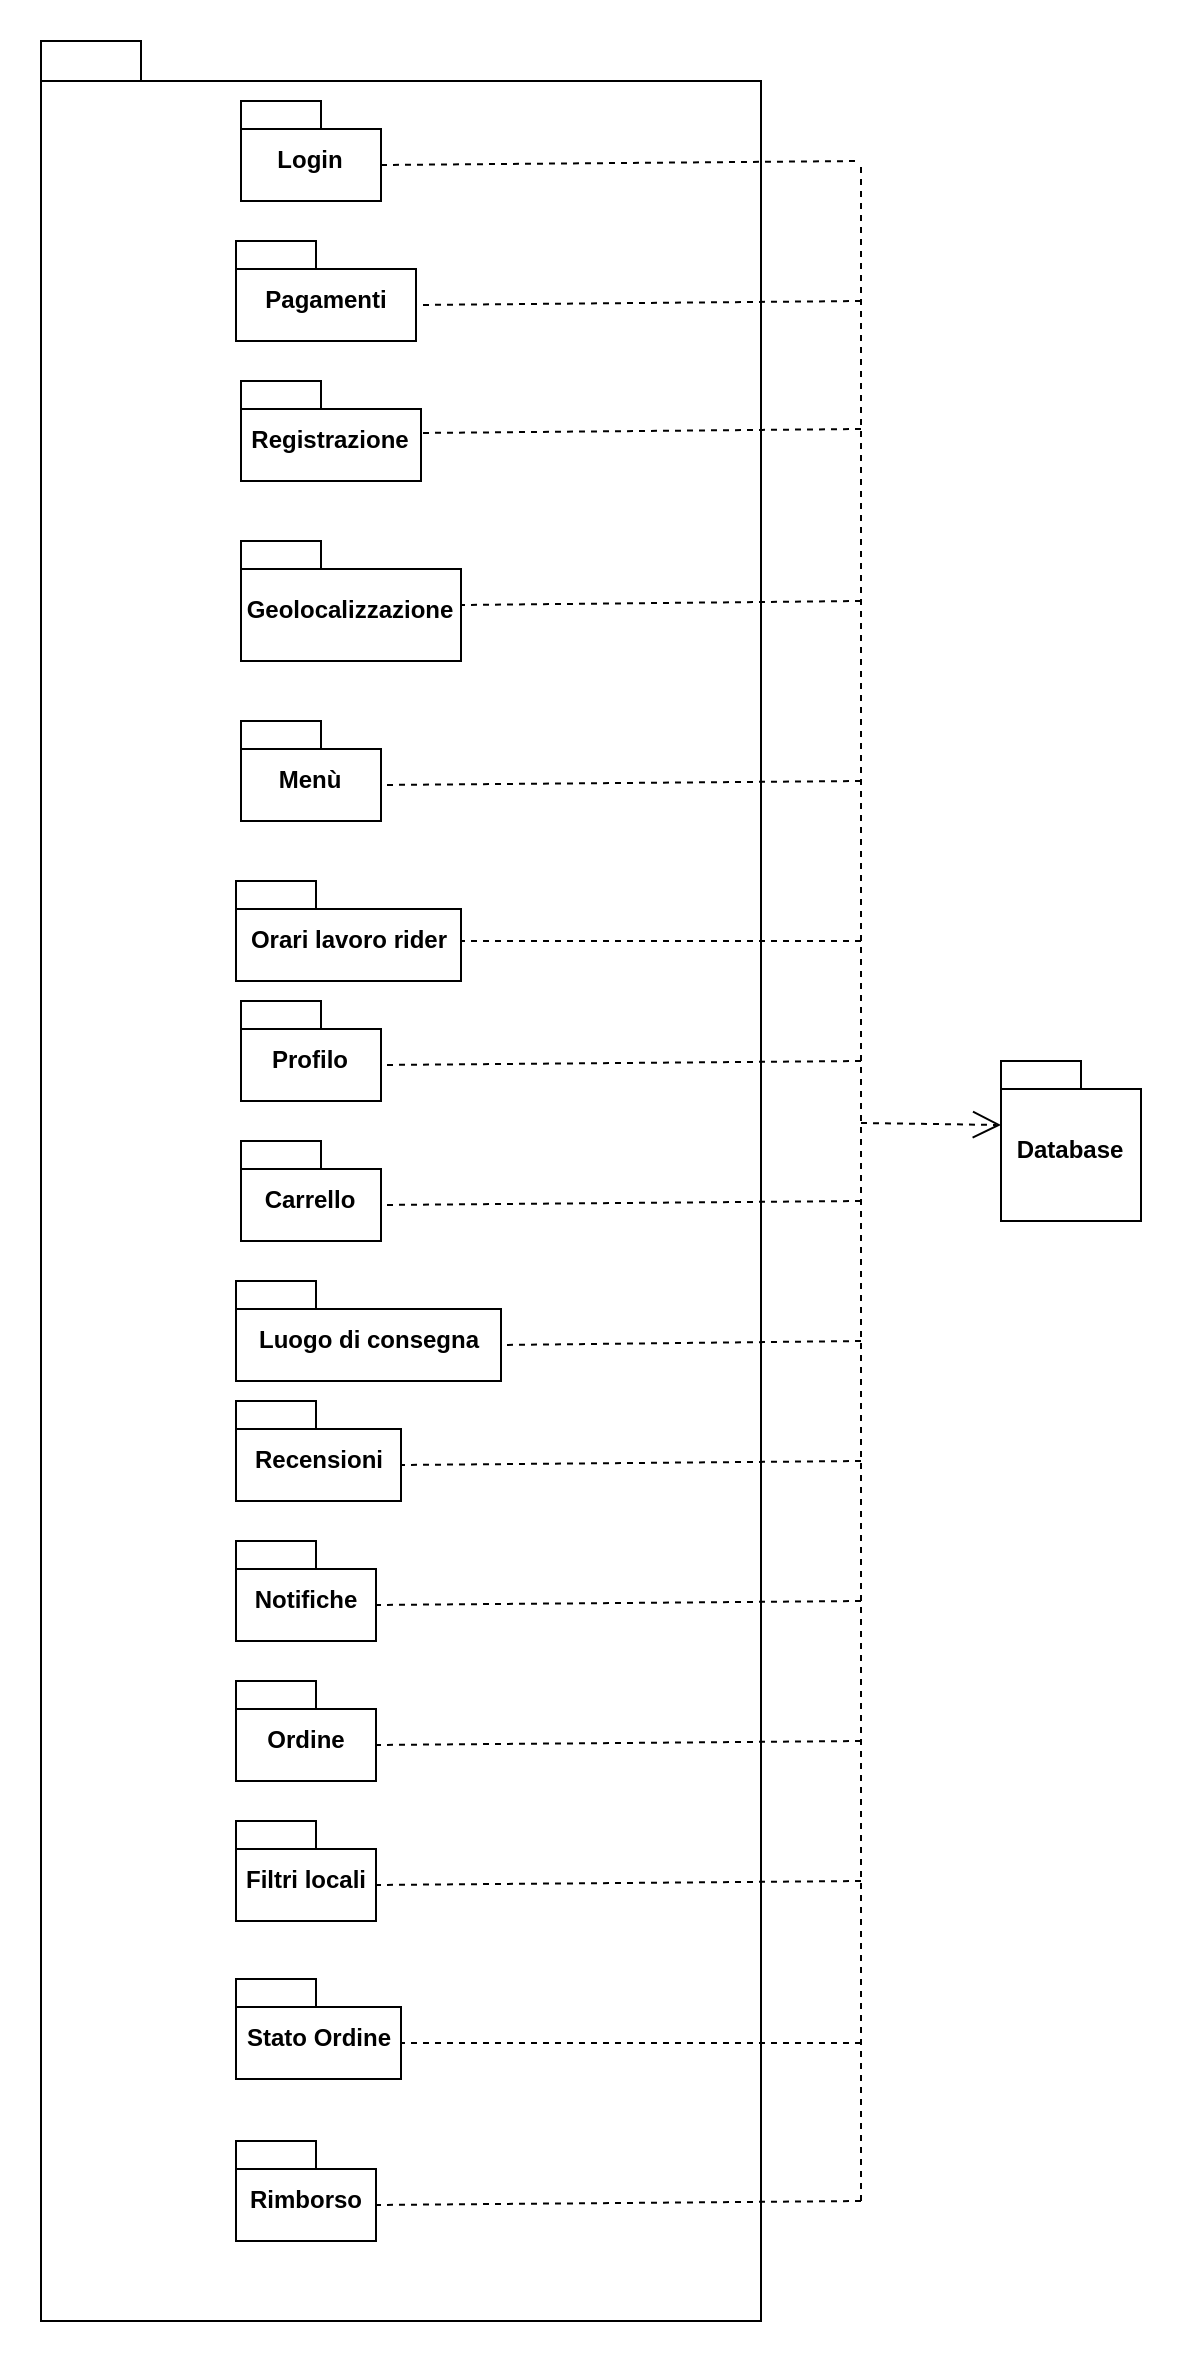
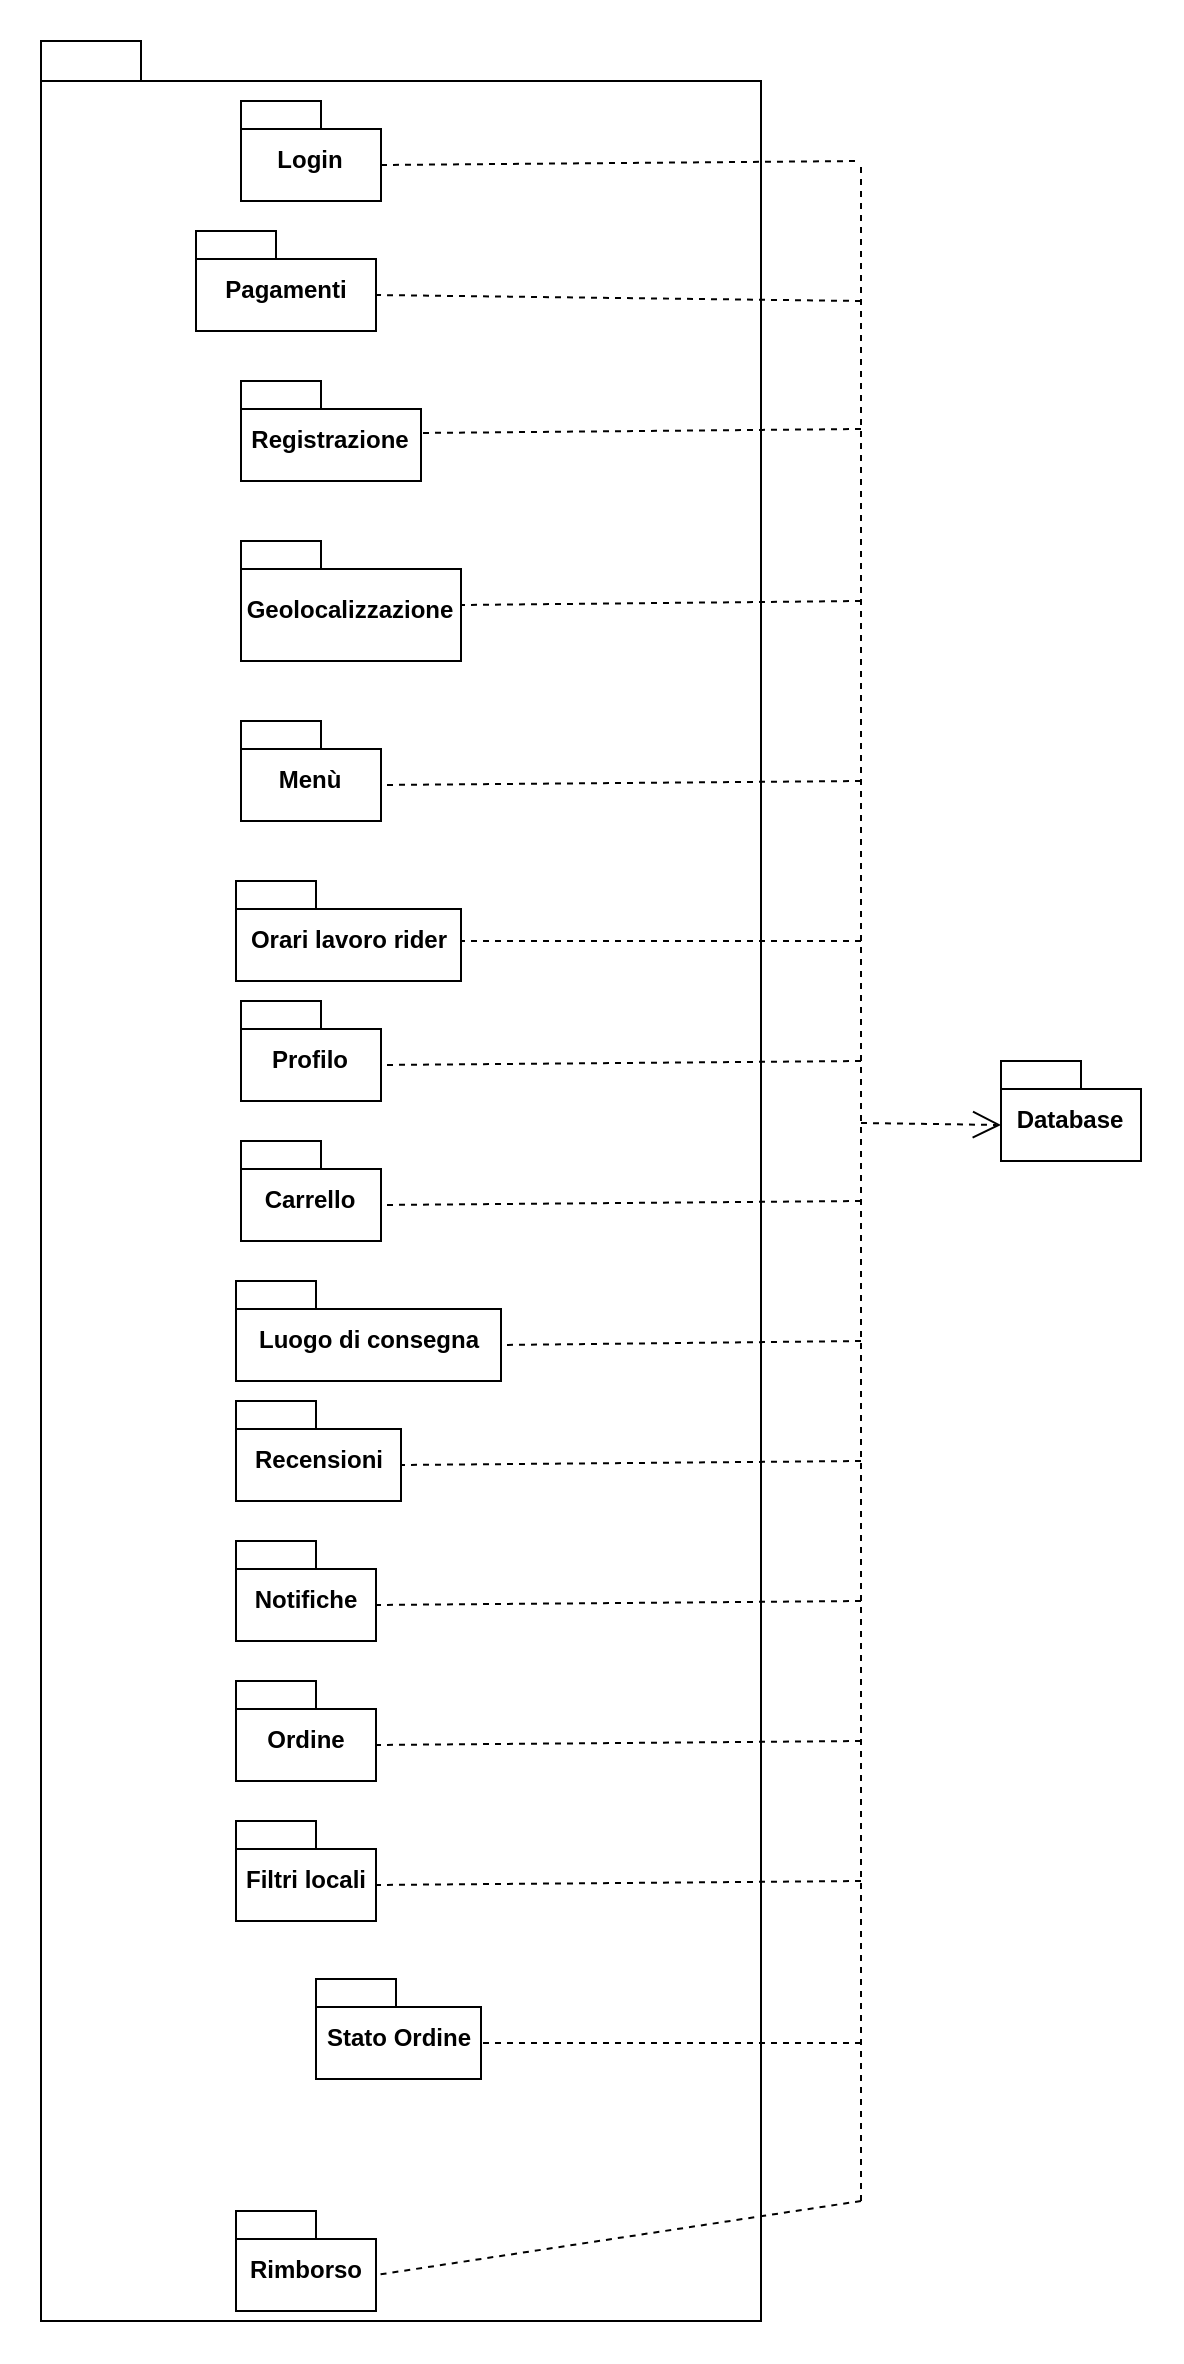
node "Pagamenti": moved (326, 291) -> (286, 281)
node "Database": size 140x160 -> 140x100
node "Stato Ordine": moved (319, 2029) -> (399, 2029)
node "Rimborso": moved (306, 2191) -> (306, 2261)
